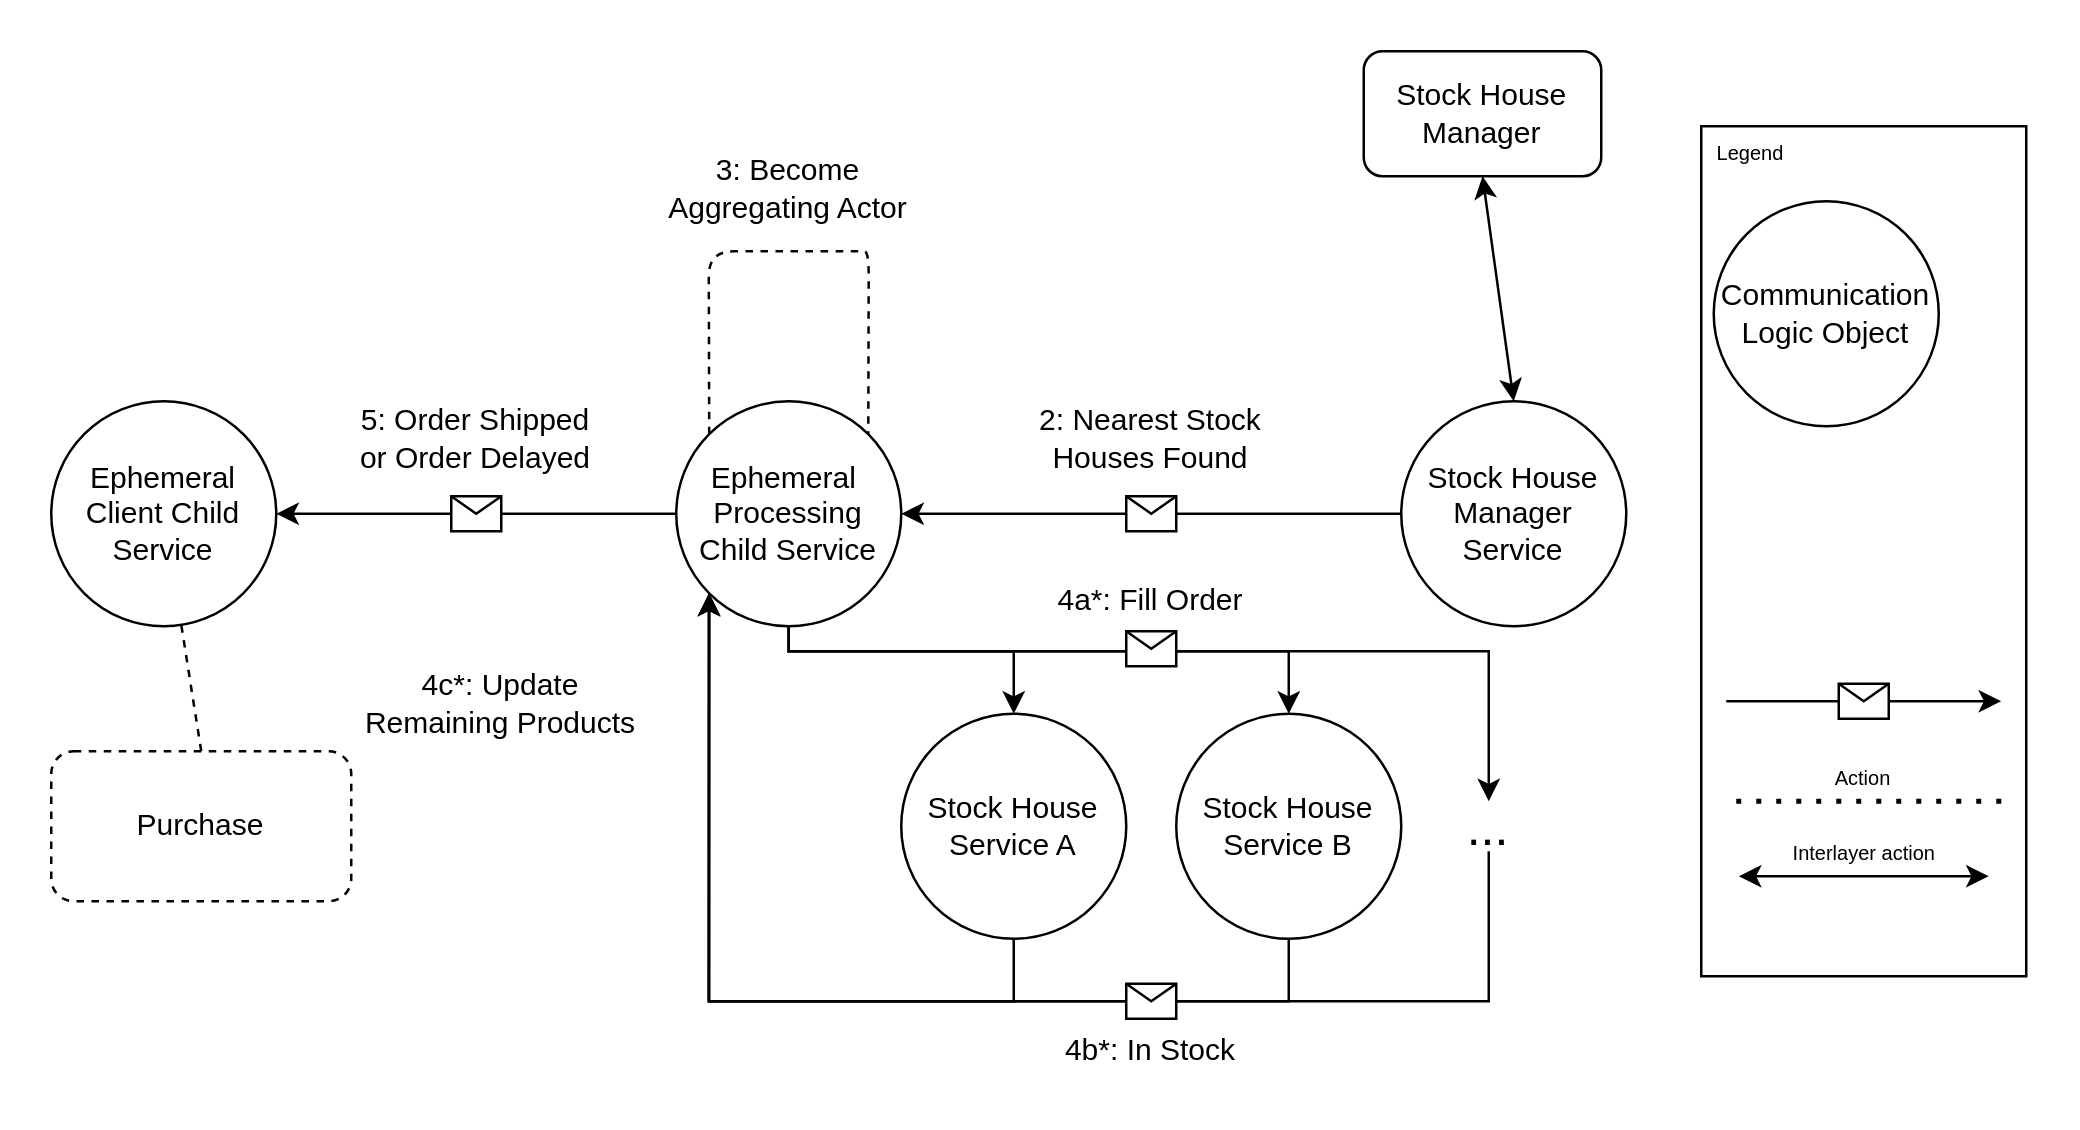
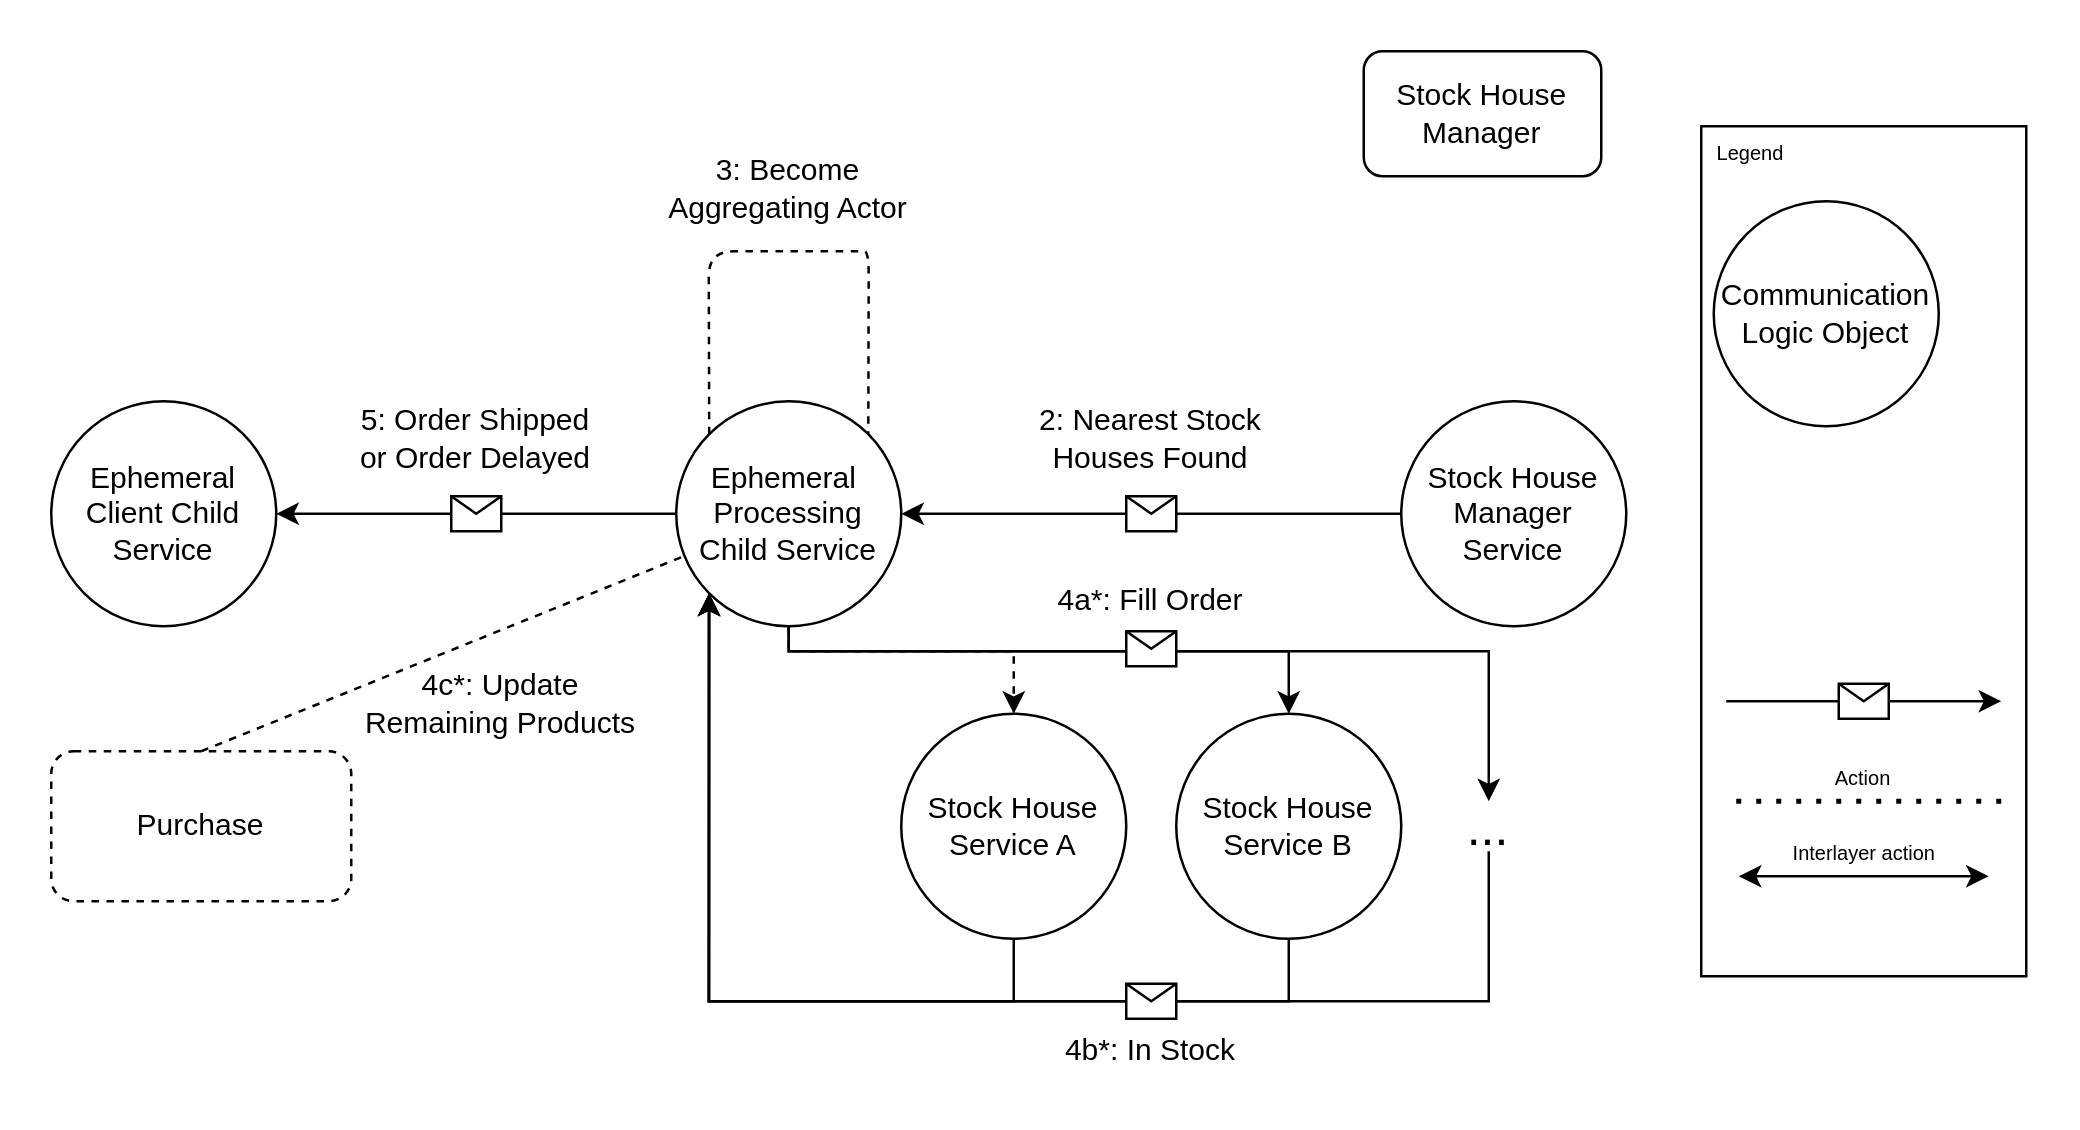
edge "Stock House Manager" -- "Stock House Manager Service": removed
edge "Ephemeral Processing Child Service" -> "Stock House Service A": style solid -> dashed
edge "Ephemeral Client Child Service" -- "Purchase": now "Ephemeral Processing Child Service" -- "Purchase"
